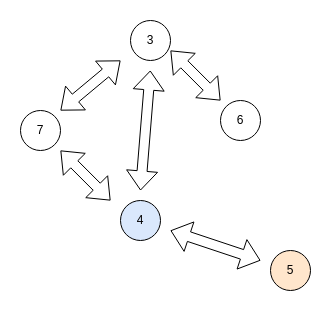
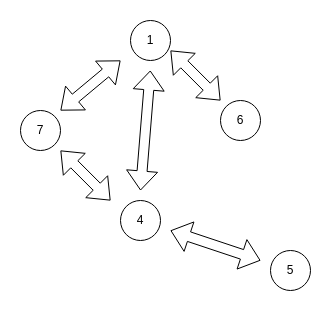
node "3": label "3" -> "1"
node "4": fillcolor #dae8fc -> #ffffff
node "5": fillcolor #ffe6cc -> #ffffff
